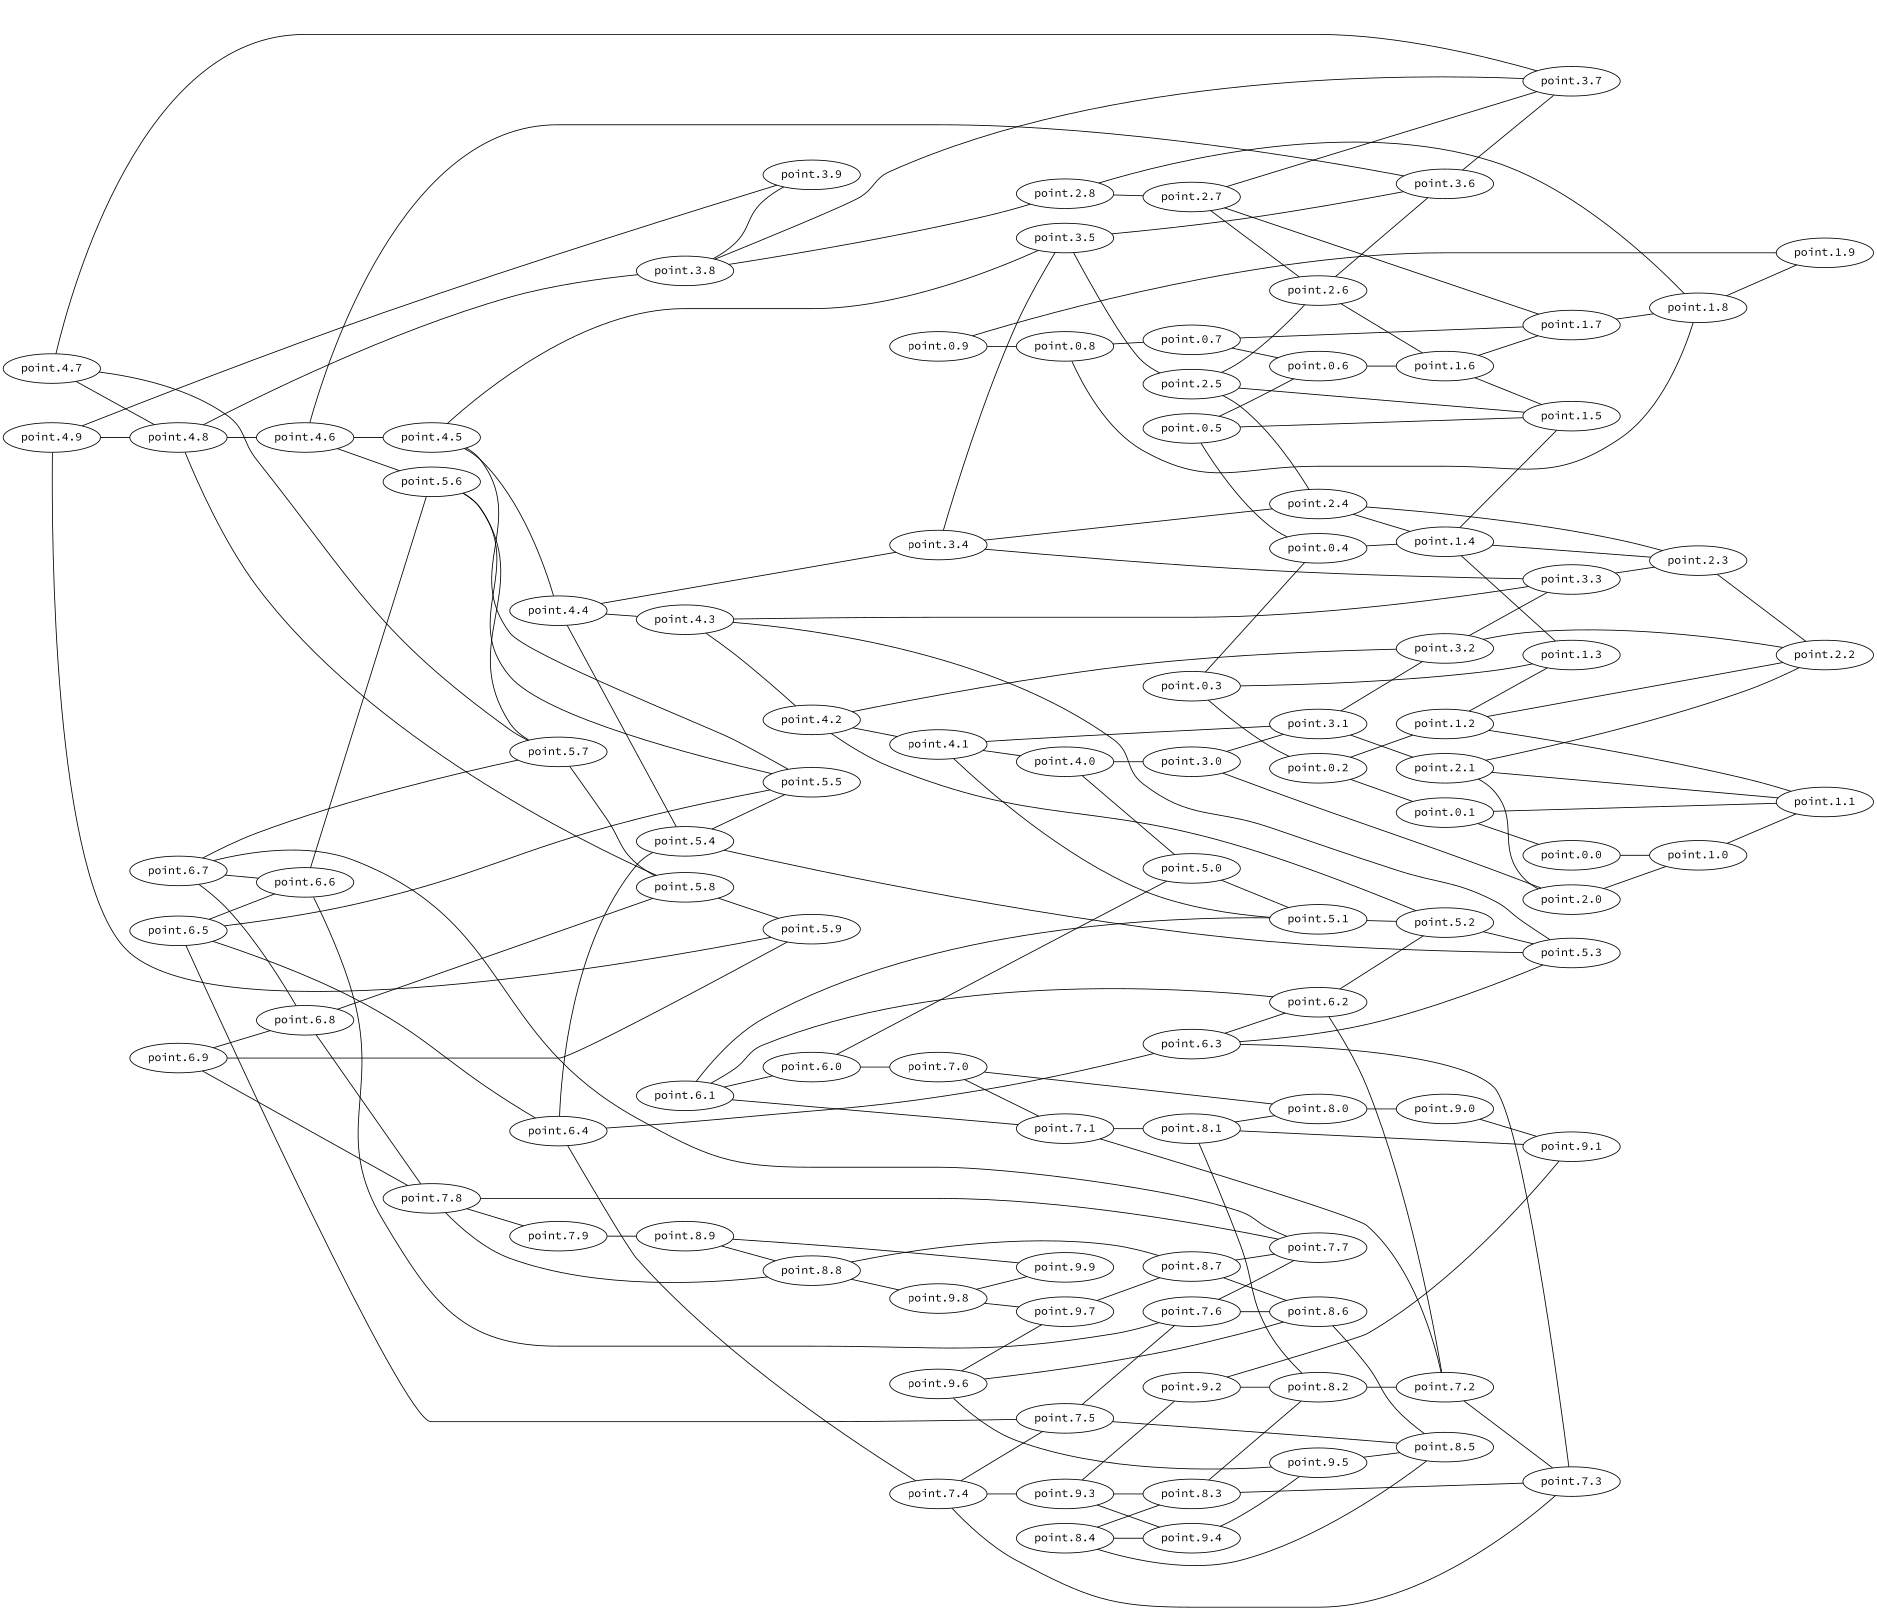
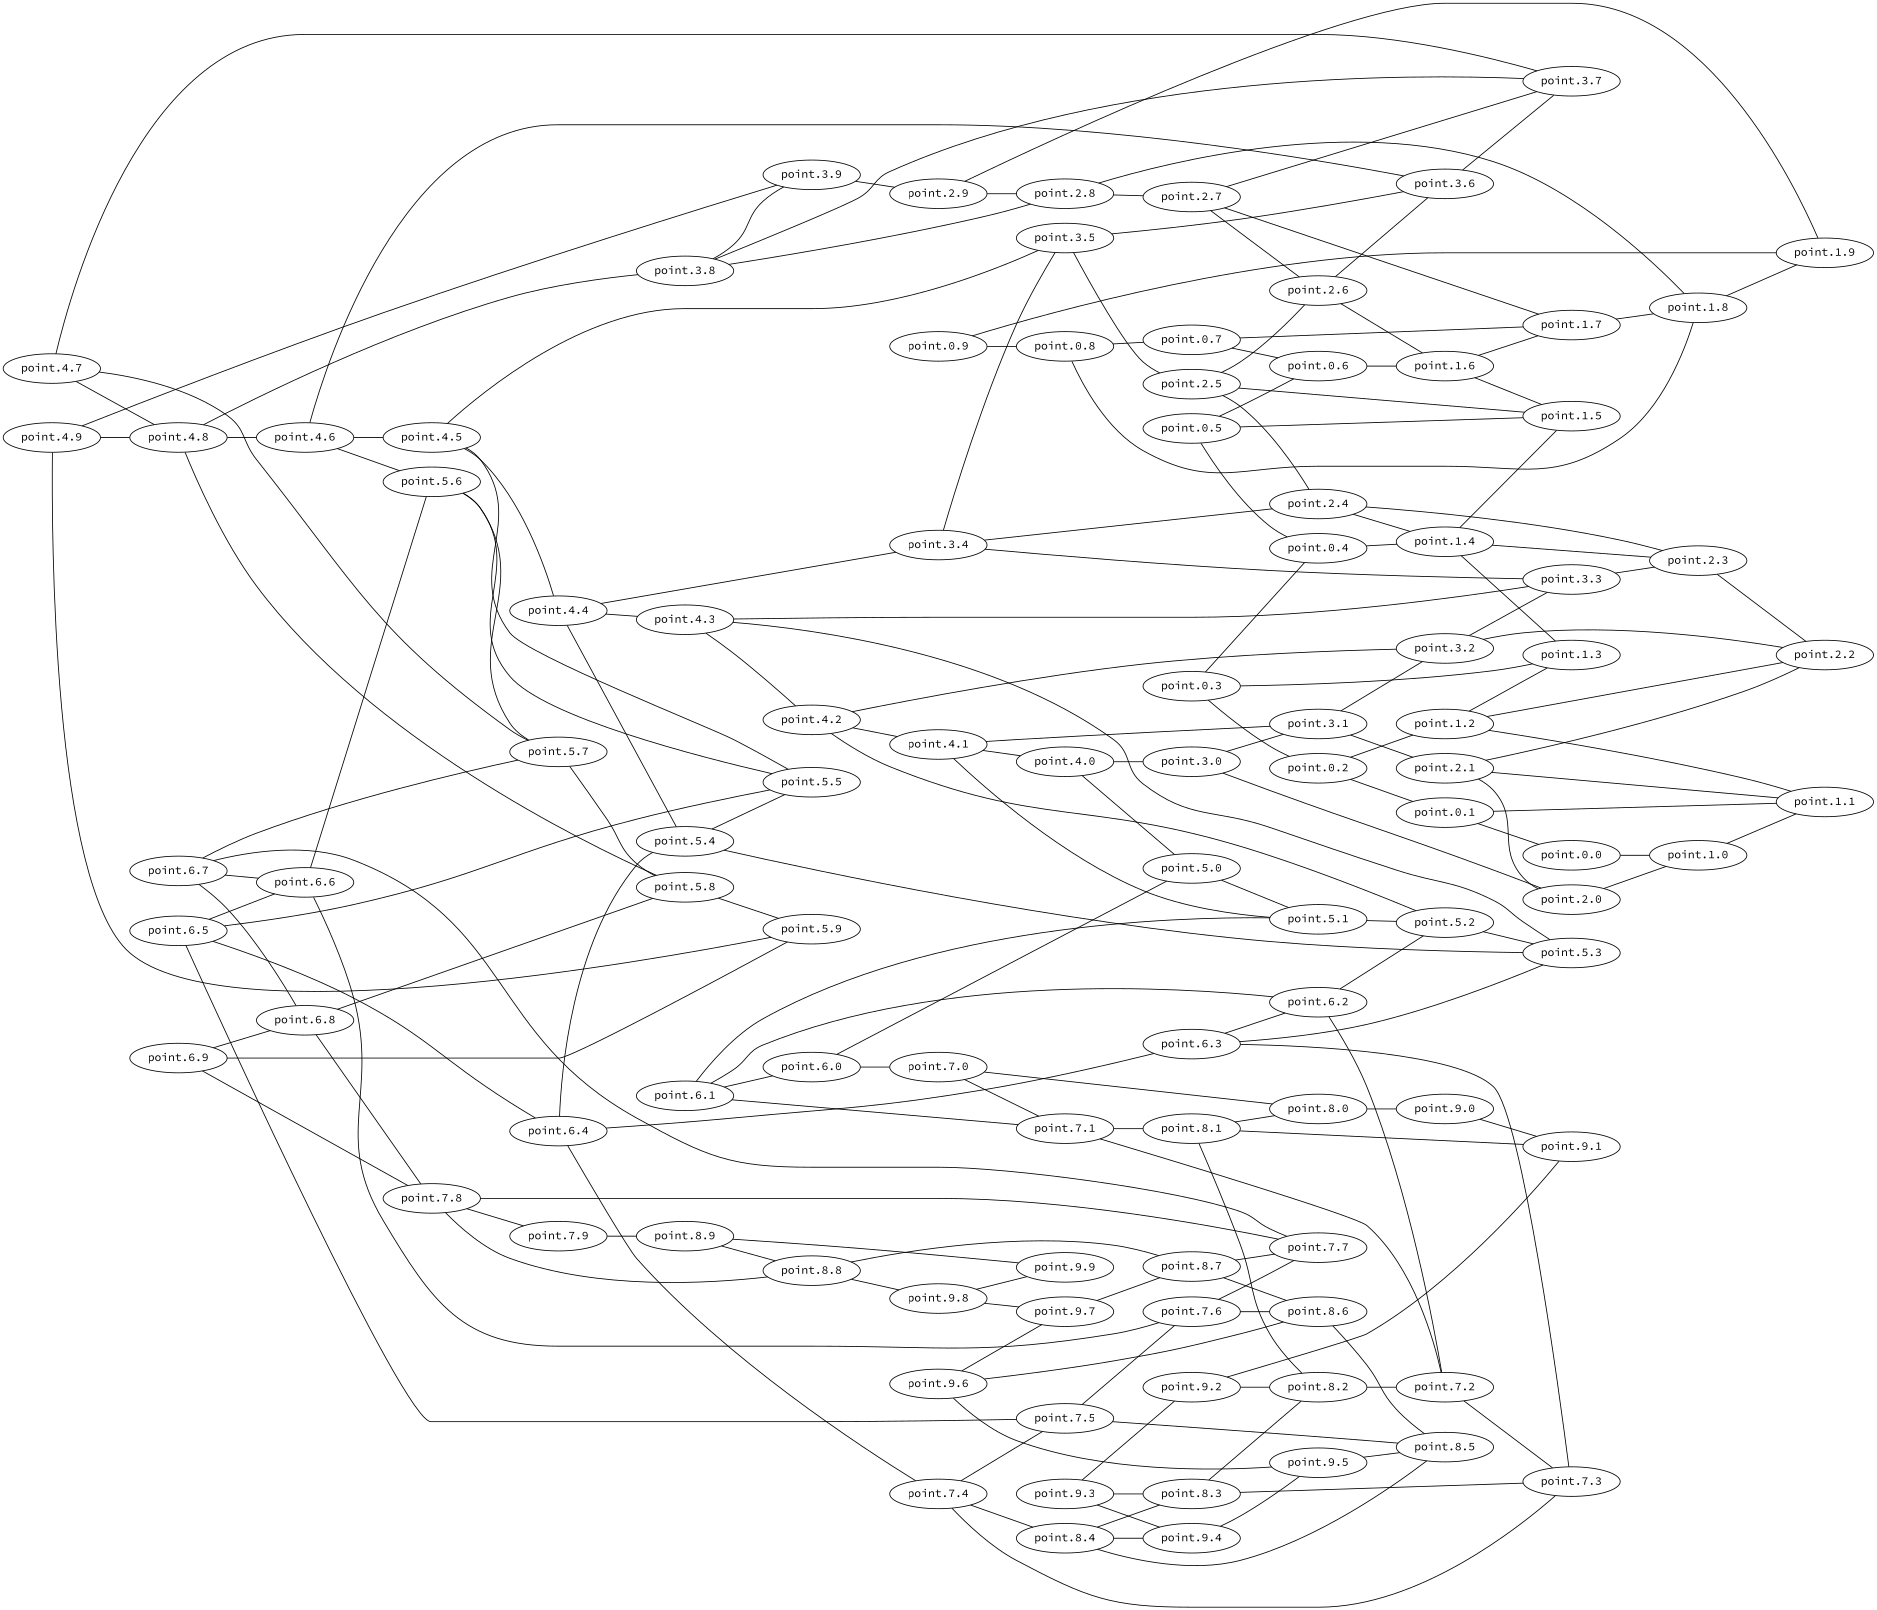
node "point.2.9": added
edge "point.7.4" -- "point.9.3": now "point.7.4" -- "point.8.4"
